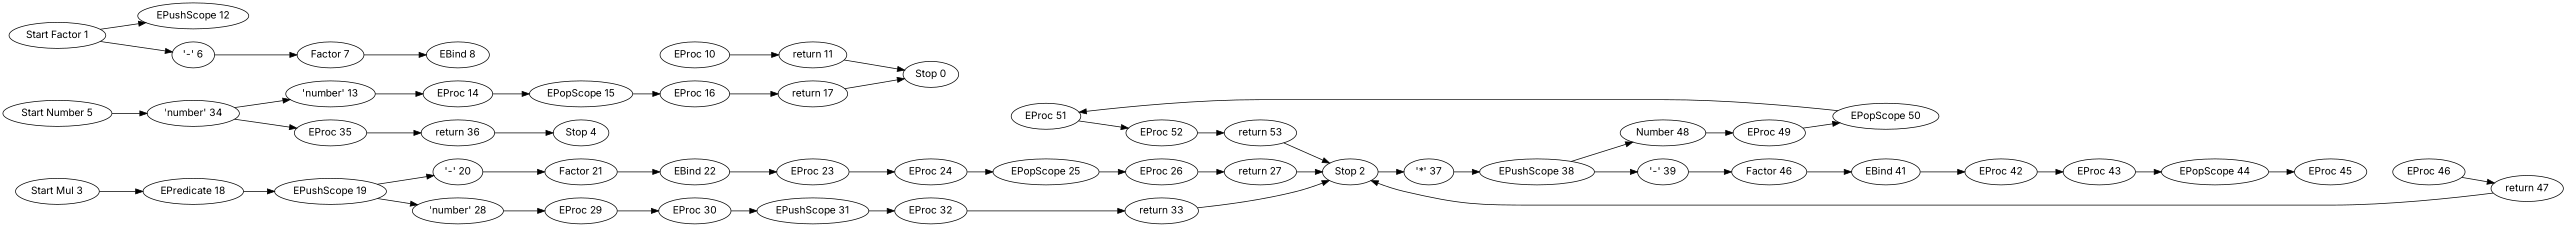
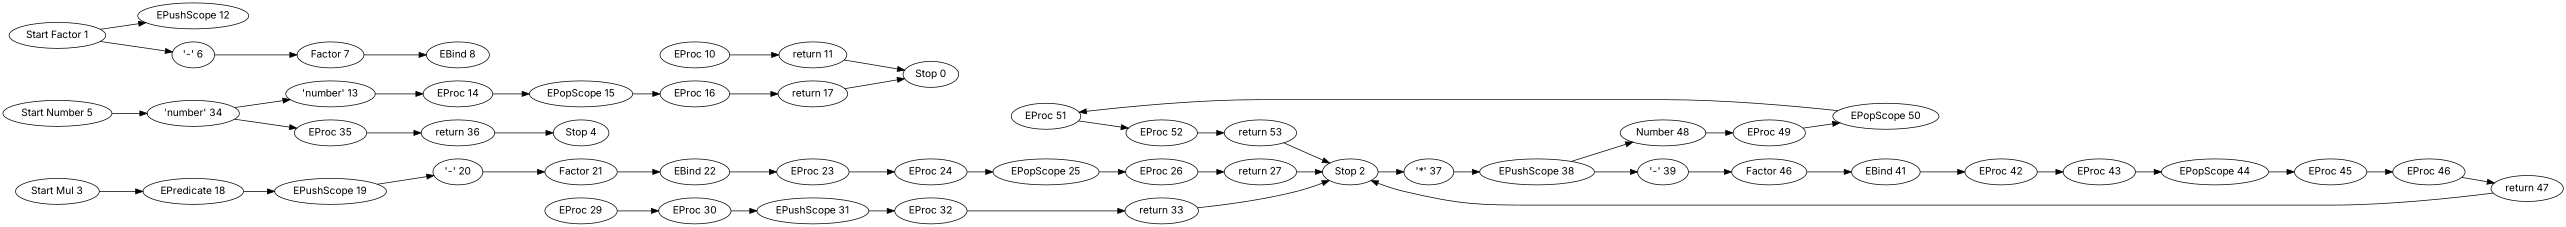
edge "EProc 45" -> "EProc 46": added
node "'number' 28": removed
